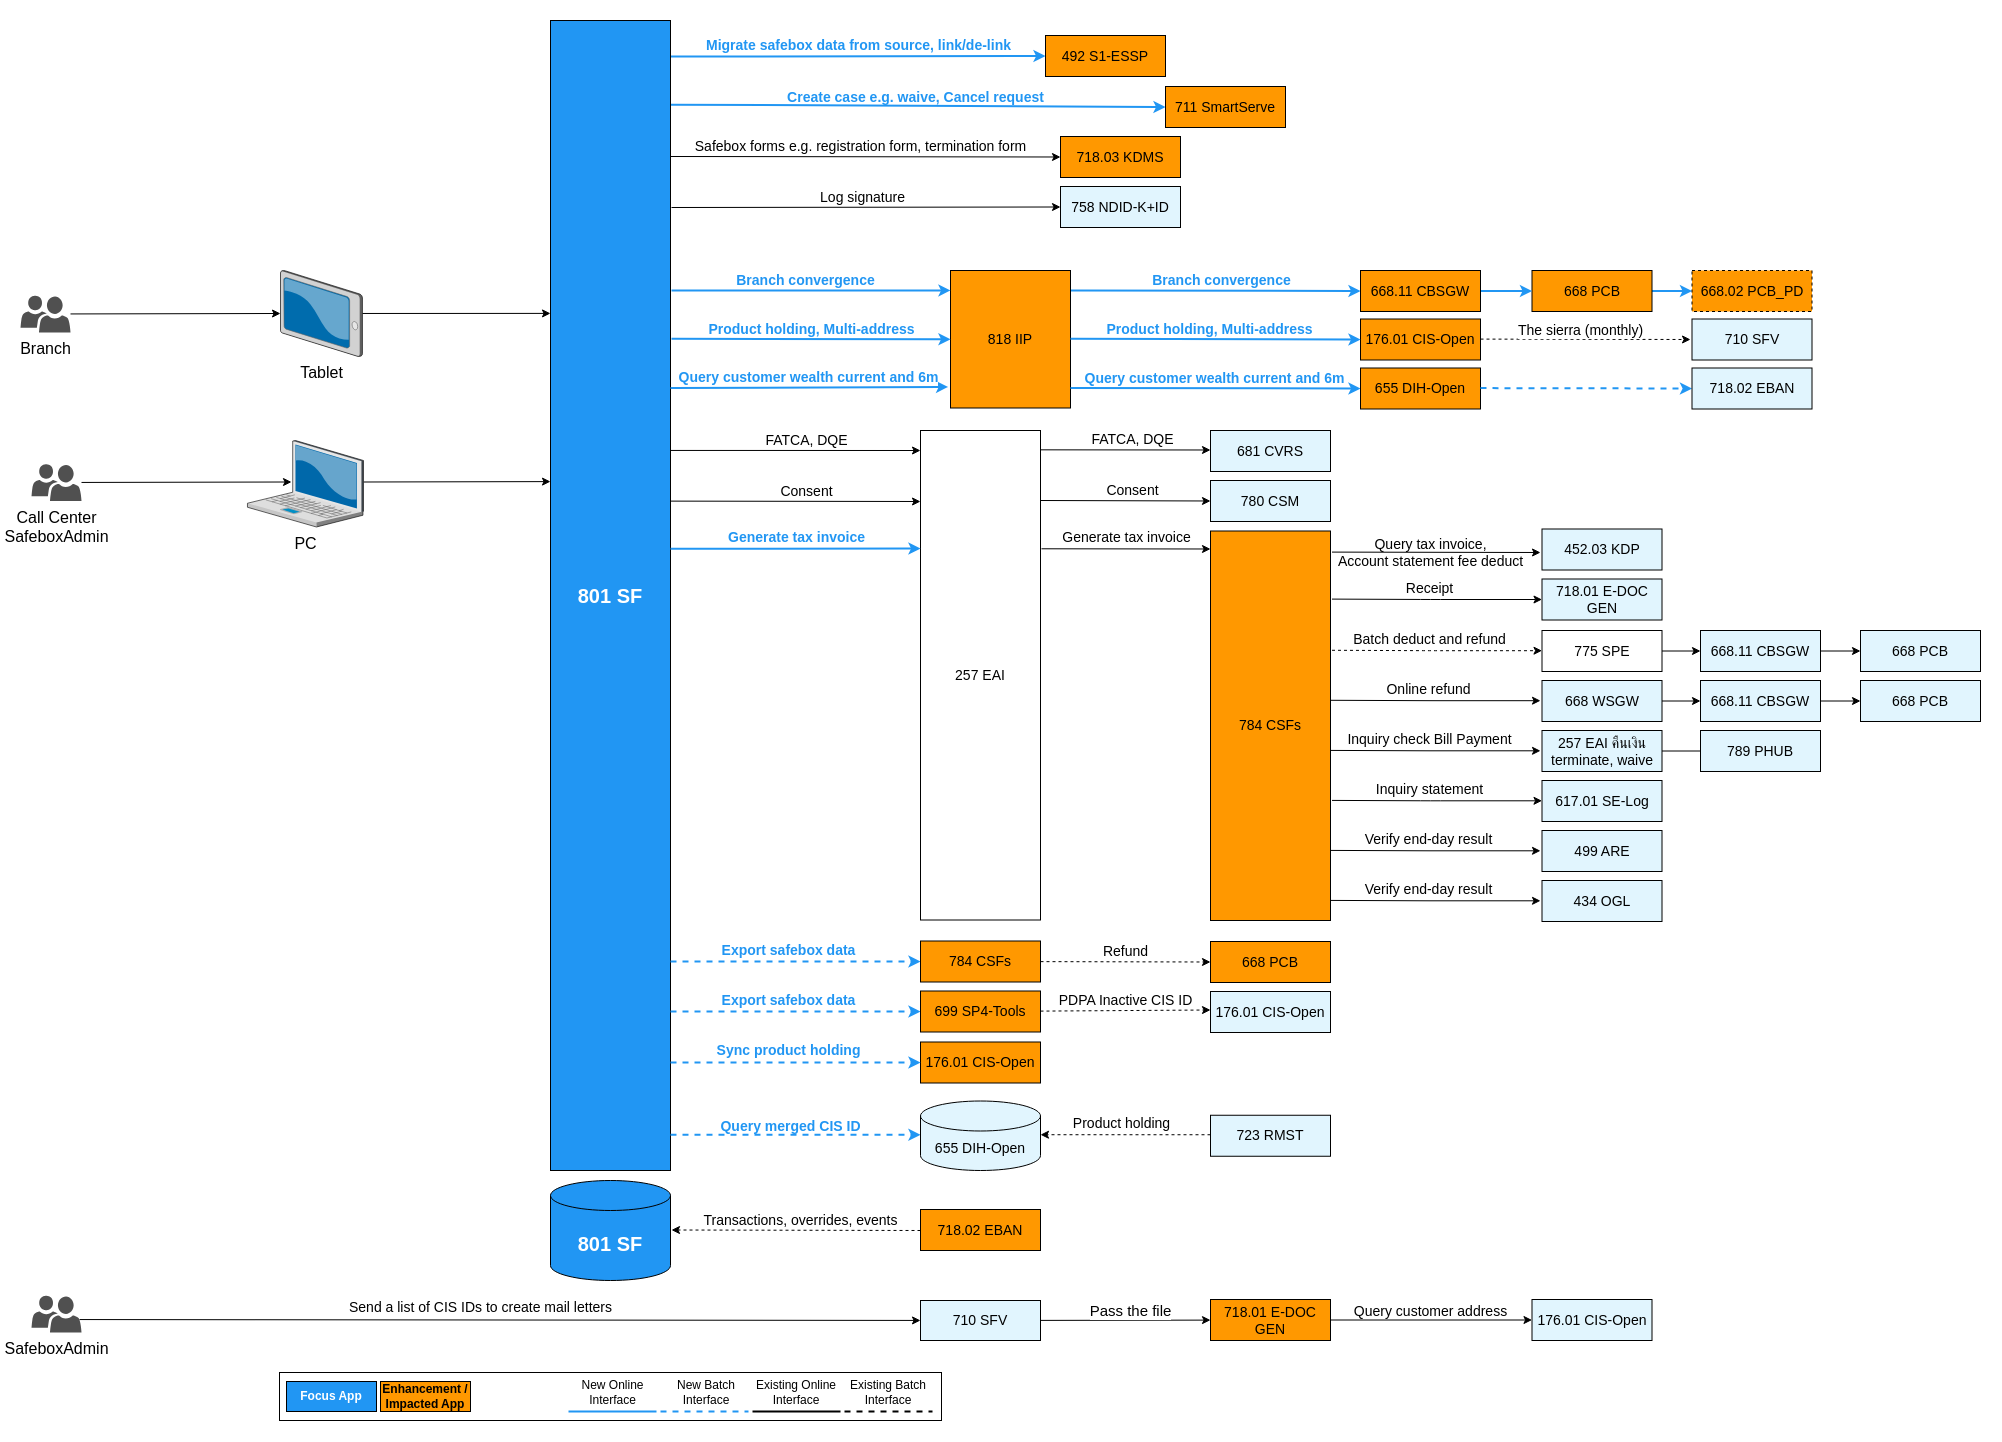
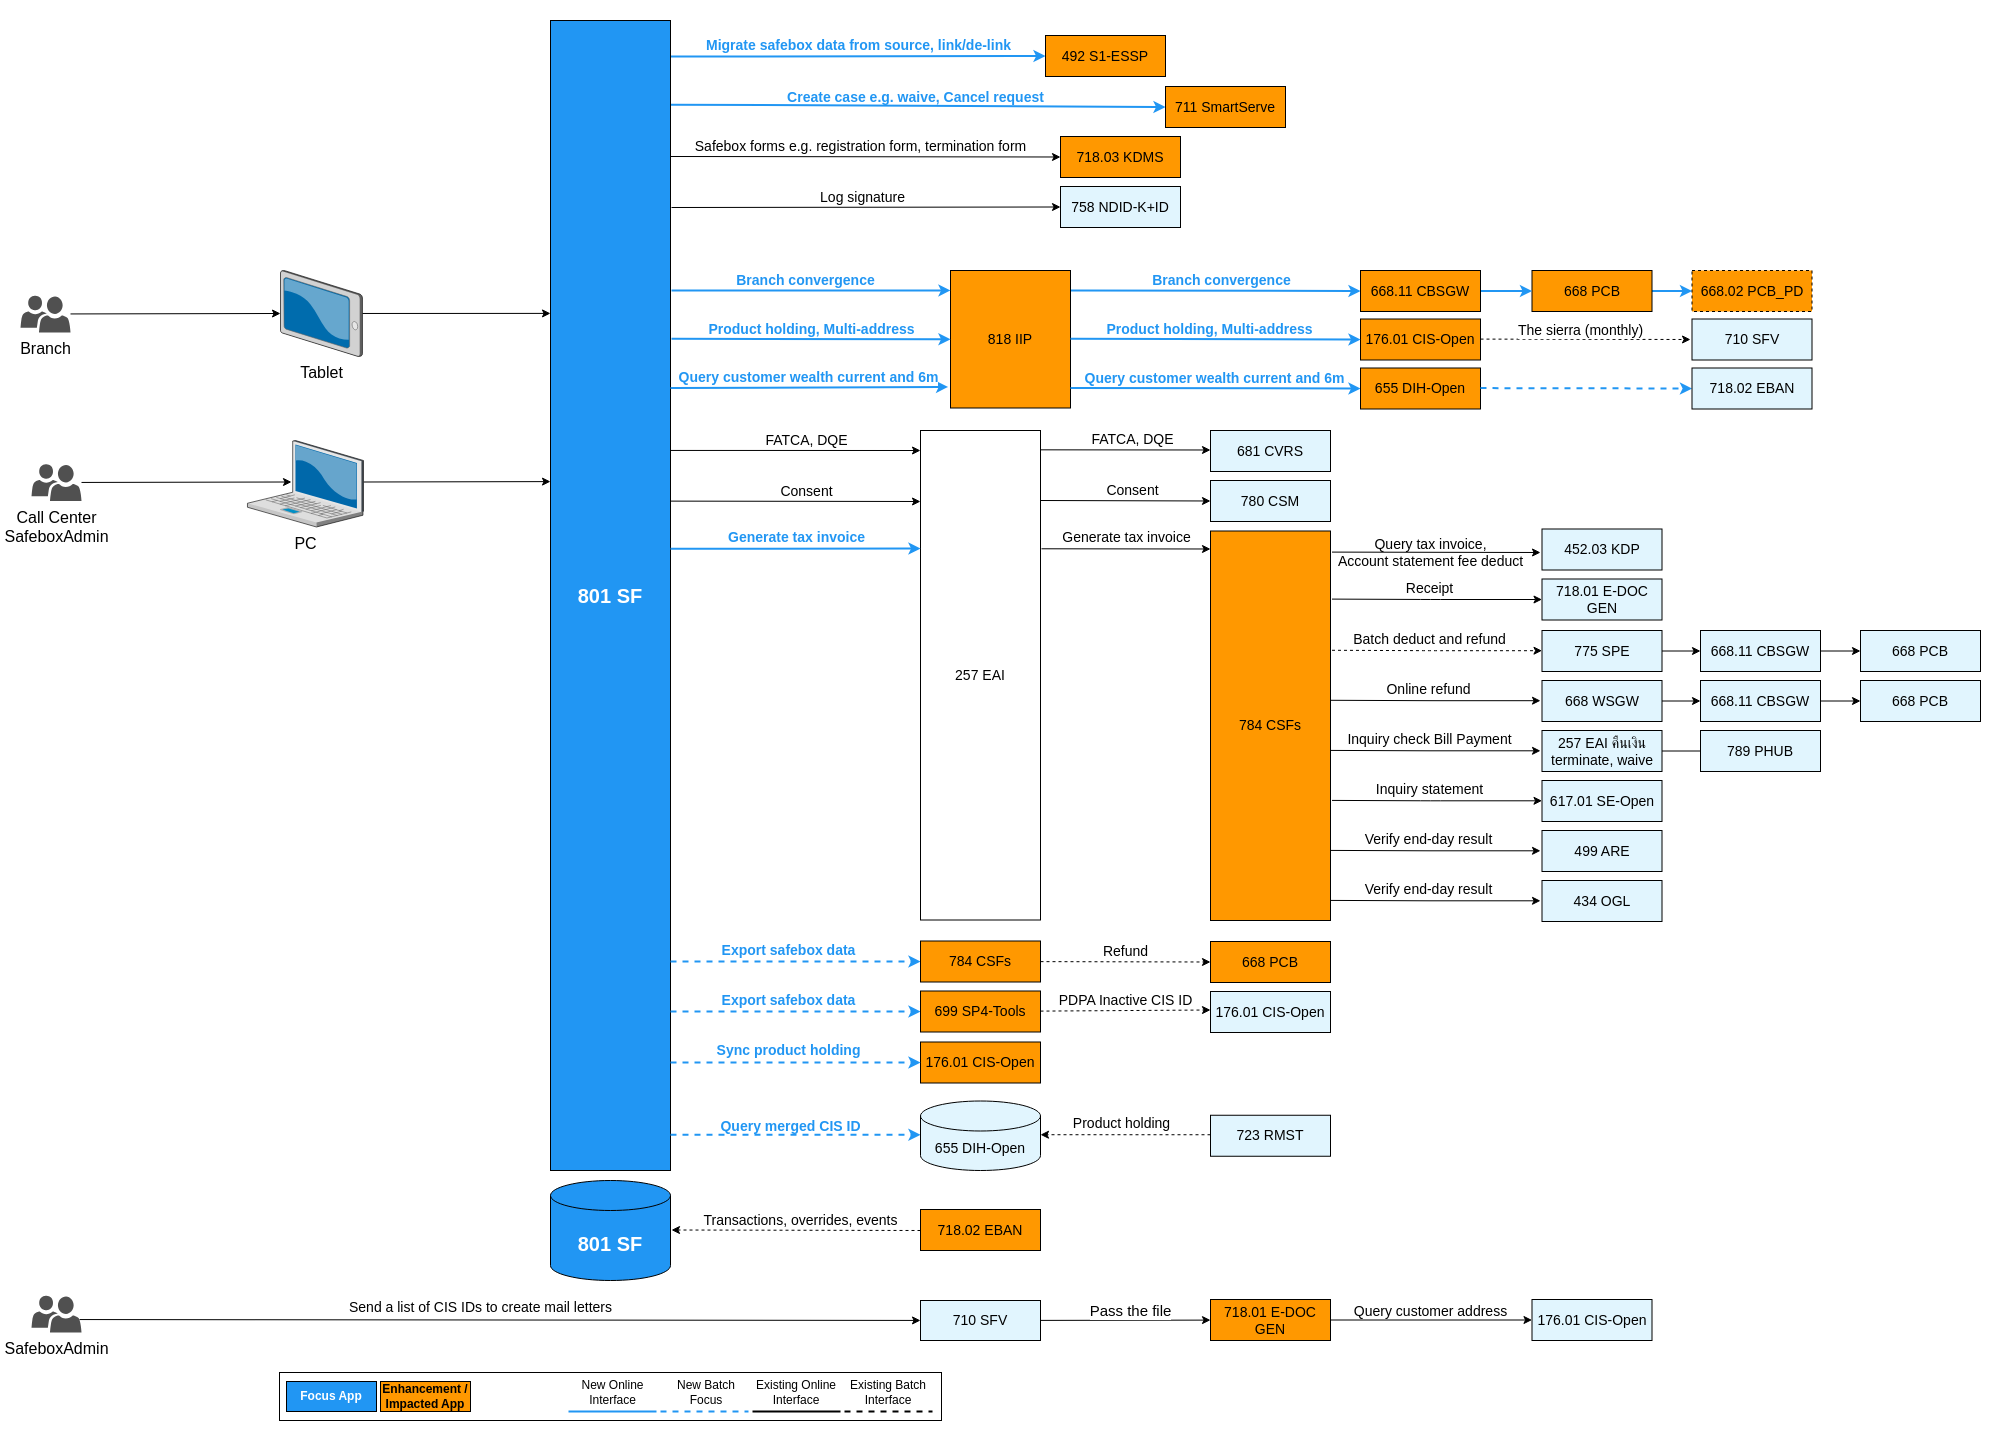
node "775 SPE": fillcolor #ffffff -> #e1f5fe
node "617.01 SE-Log": label "617.01 SE-Log" -> "617.01 SE-Open"
node "New BatchInterface": label "New BatchInterface" -> "New BatchFocus"
